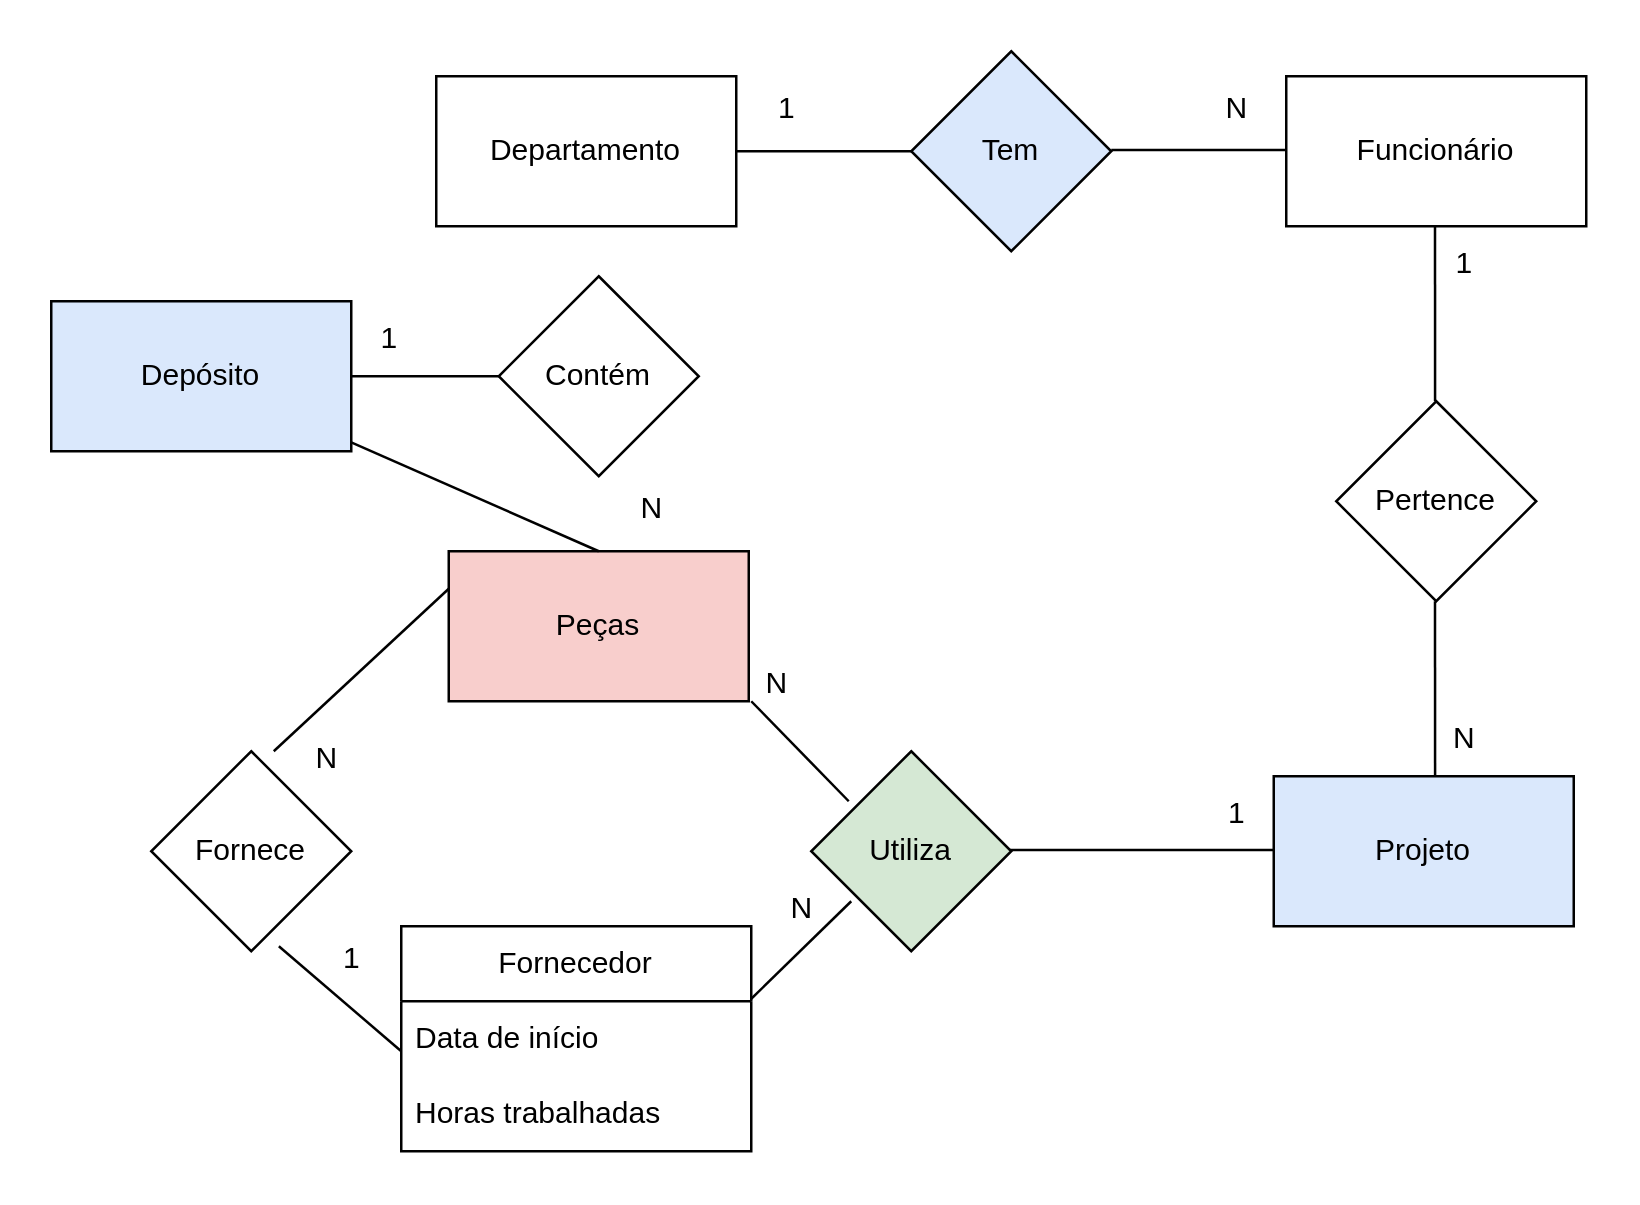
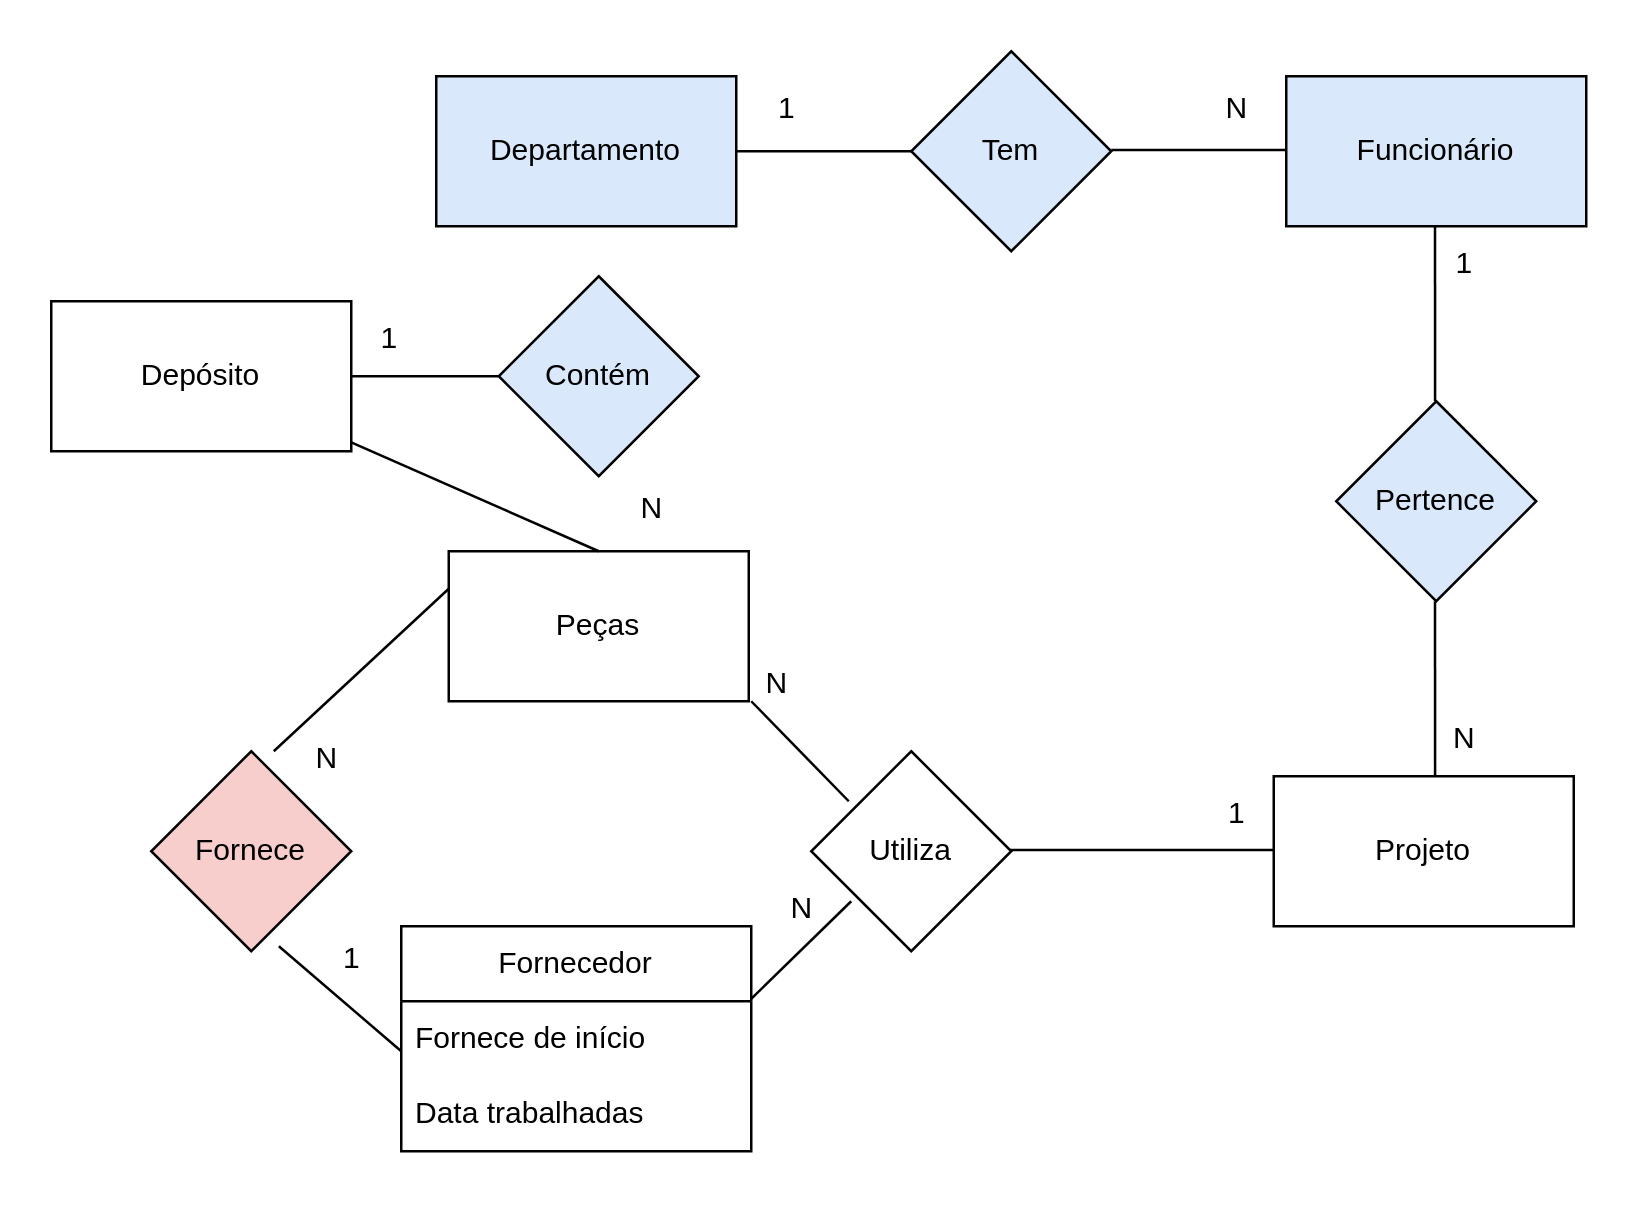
node "Departamento": fillcolor #ffffff -> #dae8fc
node "Funcionário": fillcolor #ffffff -> #dae8fc
node "Depósito": fillcolor #dae8fc -> #ffffff
node "Contém": fillcolor #ffffff -> #dae8fc
node "Pertence": fillcolor #ffffff -> #dae8fc
node "Peças": fillcolor #f8cecc -> #ffffff
node "Fornece": fillcolor #ffffff -> #f8cecc
node "Utiliza": fillcolor #d5e8d4 -> #ffffff
node "Projeto": fillcolor #dae8fc -> #ffffff
node "Data de início": label "Data de início" -> "Fornece de início"
node "Horas trabalhadas": label "Horas trabalhadas" -> "Data trabalhadas"
